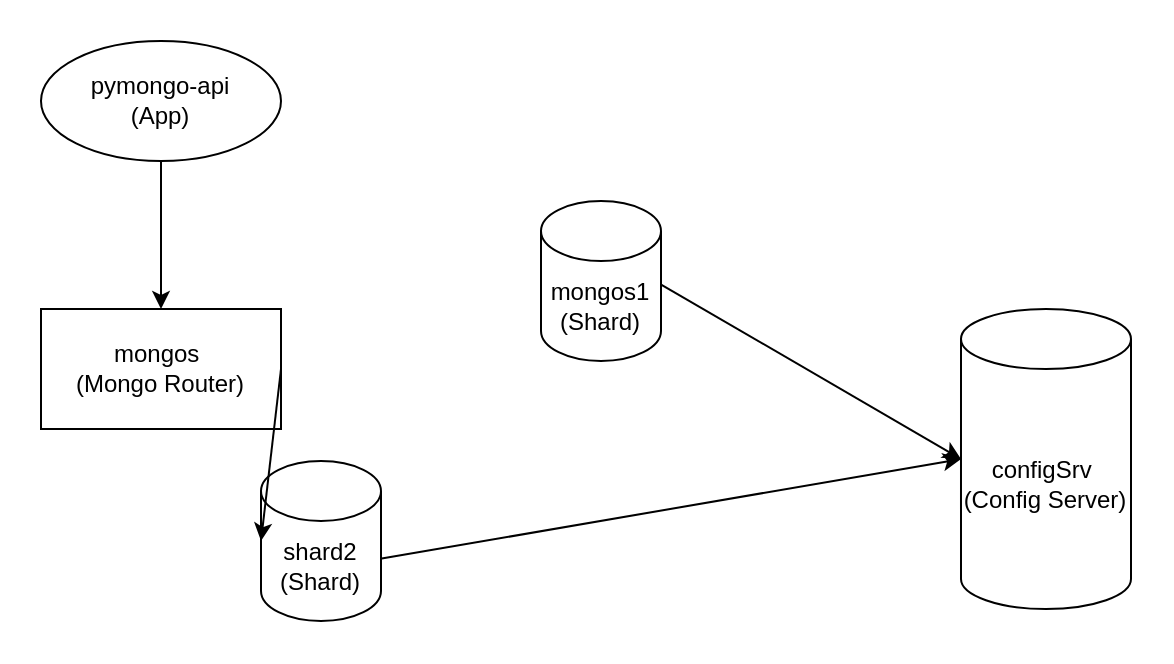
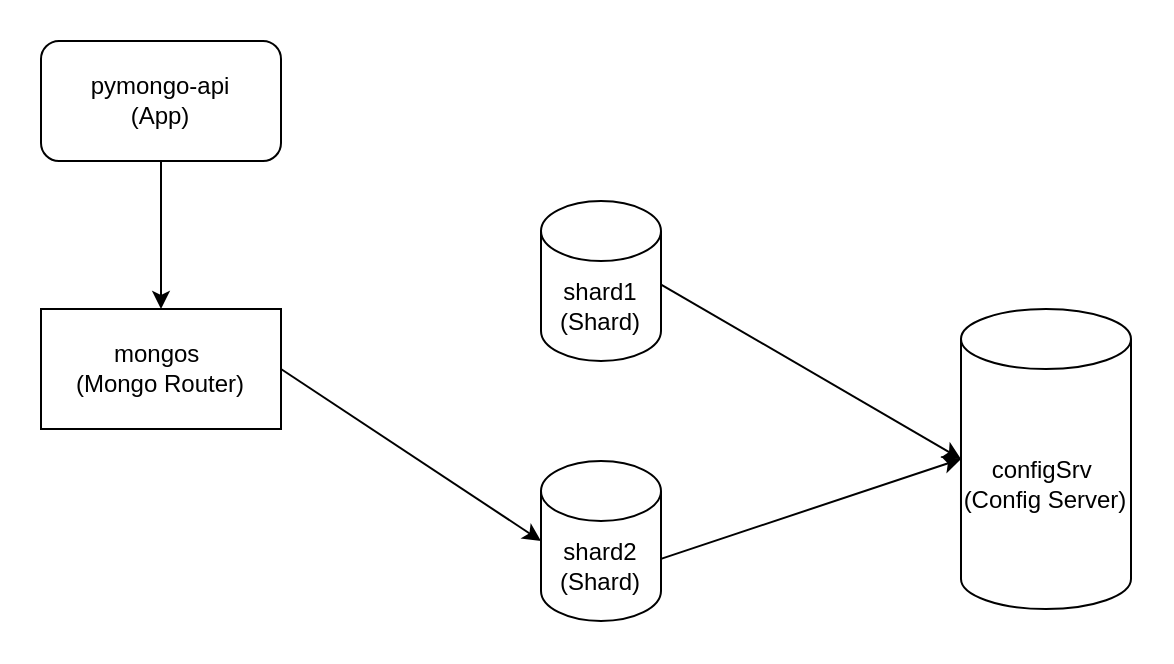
node "pymongo-api (App)": shape ellipse -> rounded rectangle
node "mongos1 (Shard)": label "mongos1 (Shard)" -> "shard1 (Shard)"
node "shard2 (Shard)": moved (321, 541) -> (601, 541)
